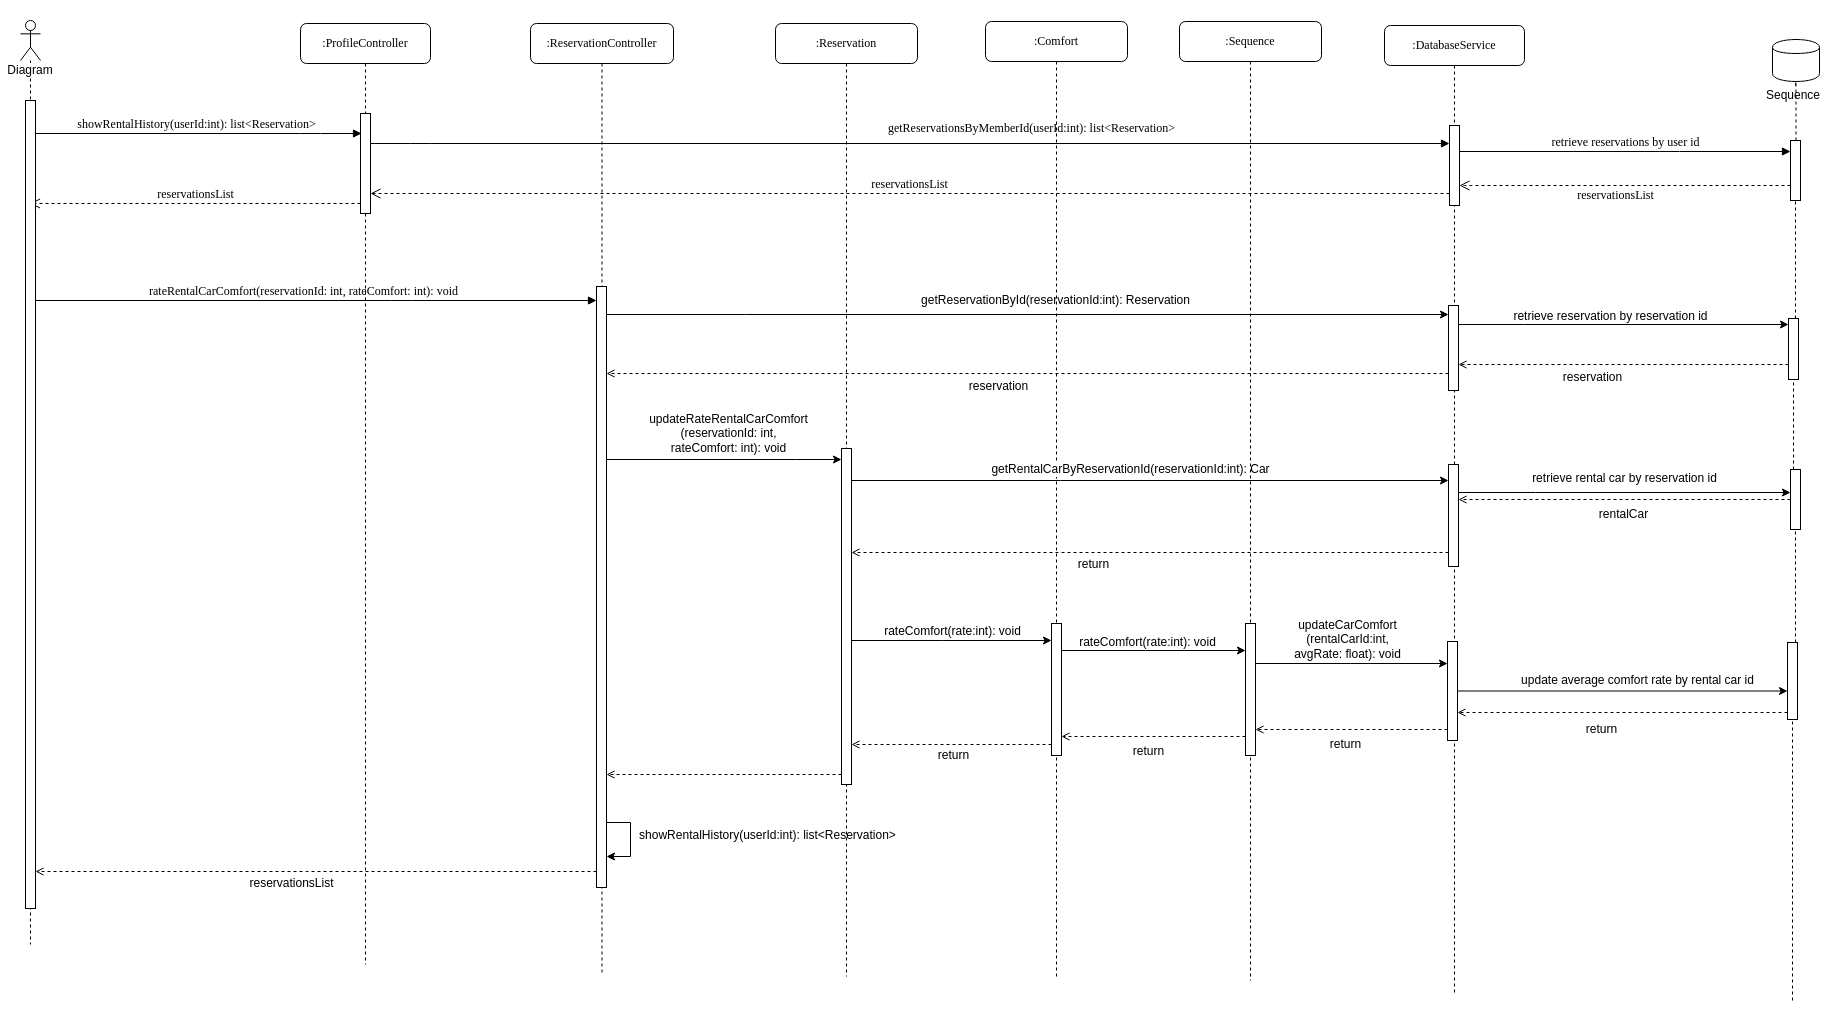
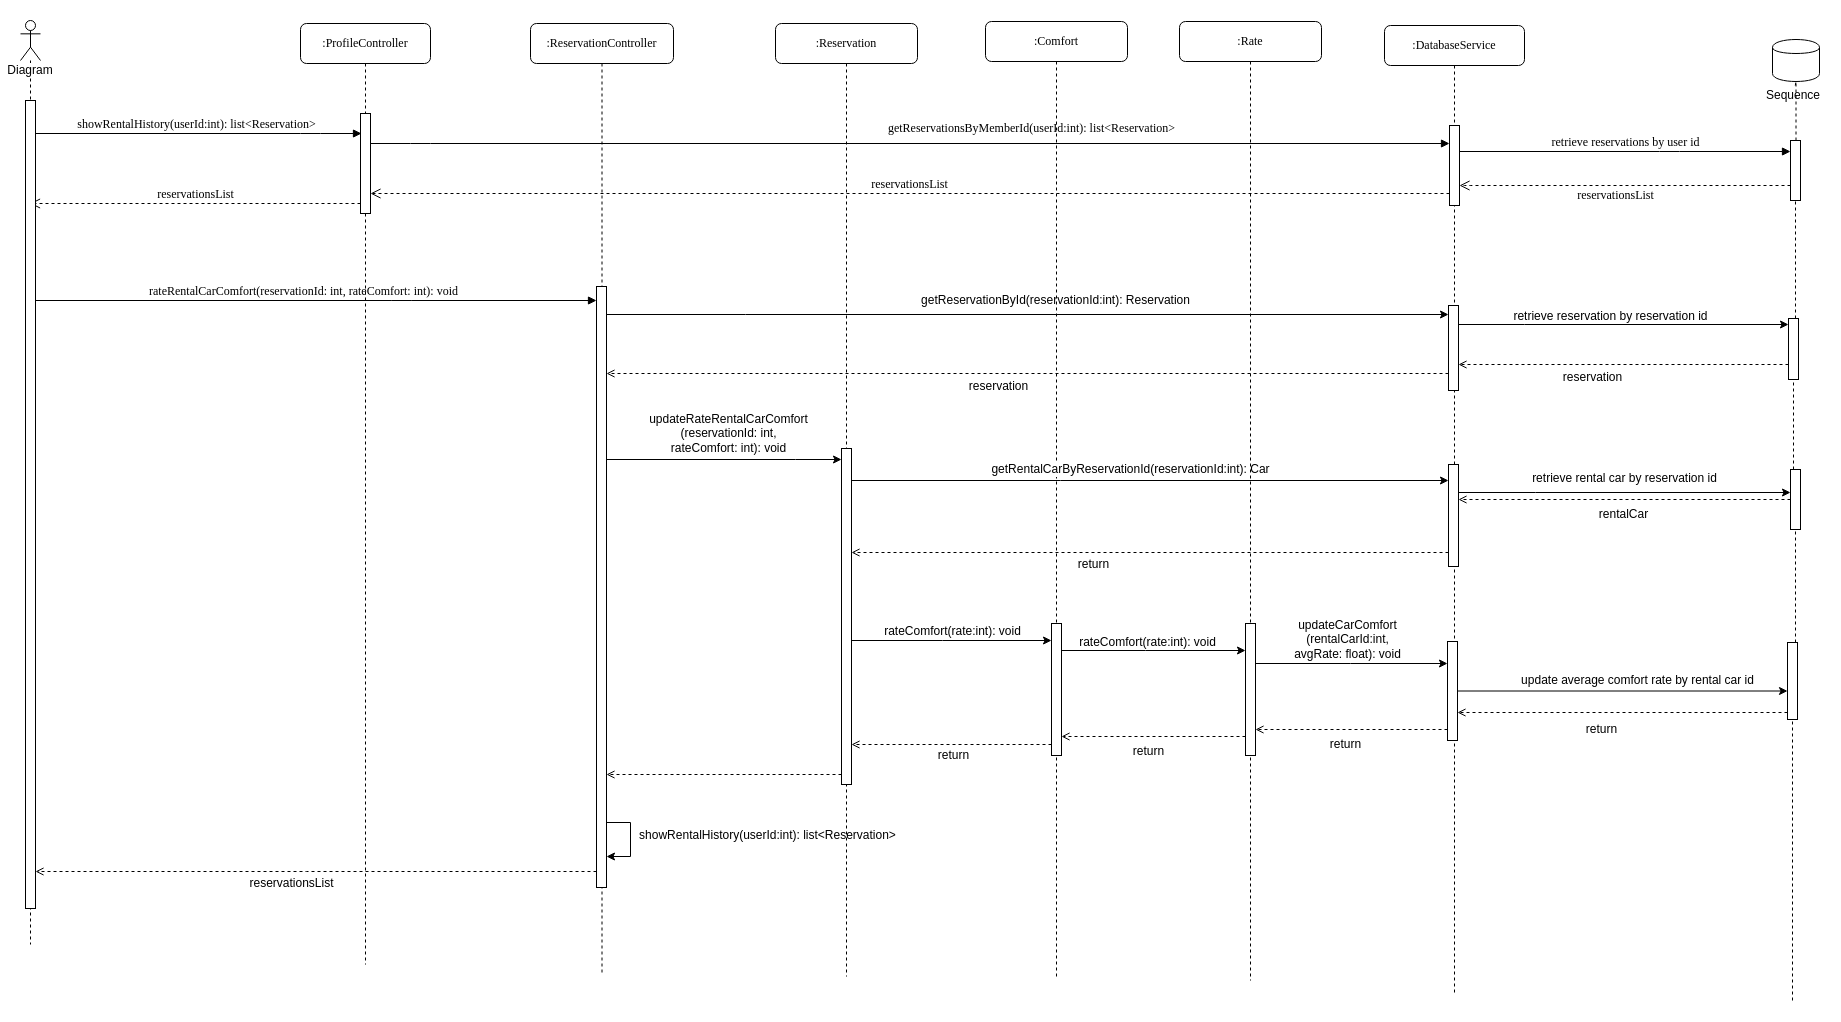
node ":Sequence": label ":Sequence" -> ":Rate"
